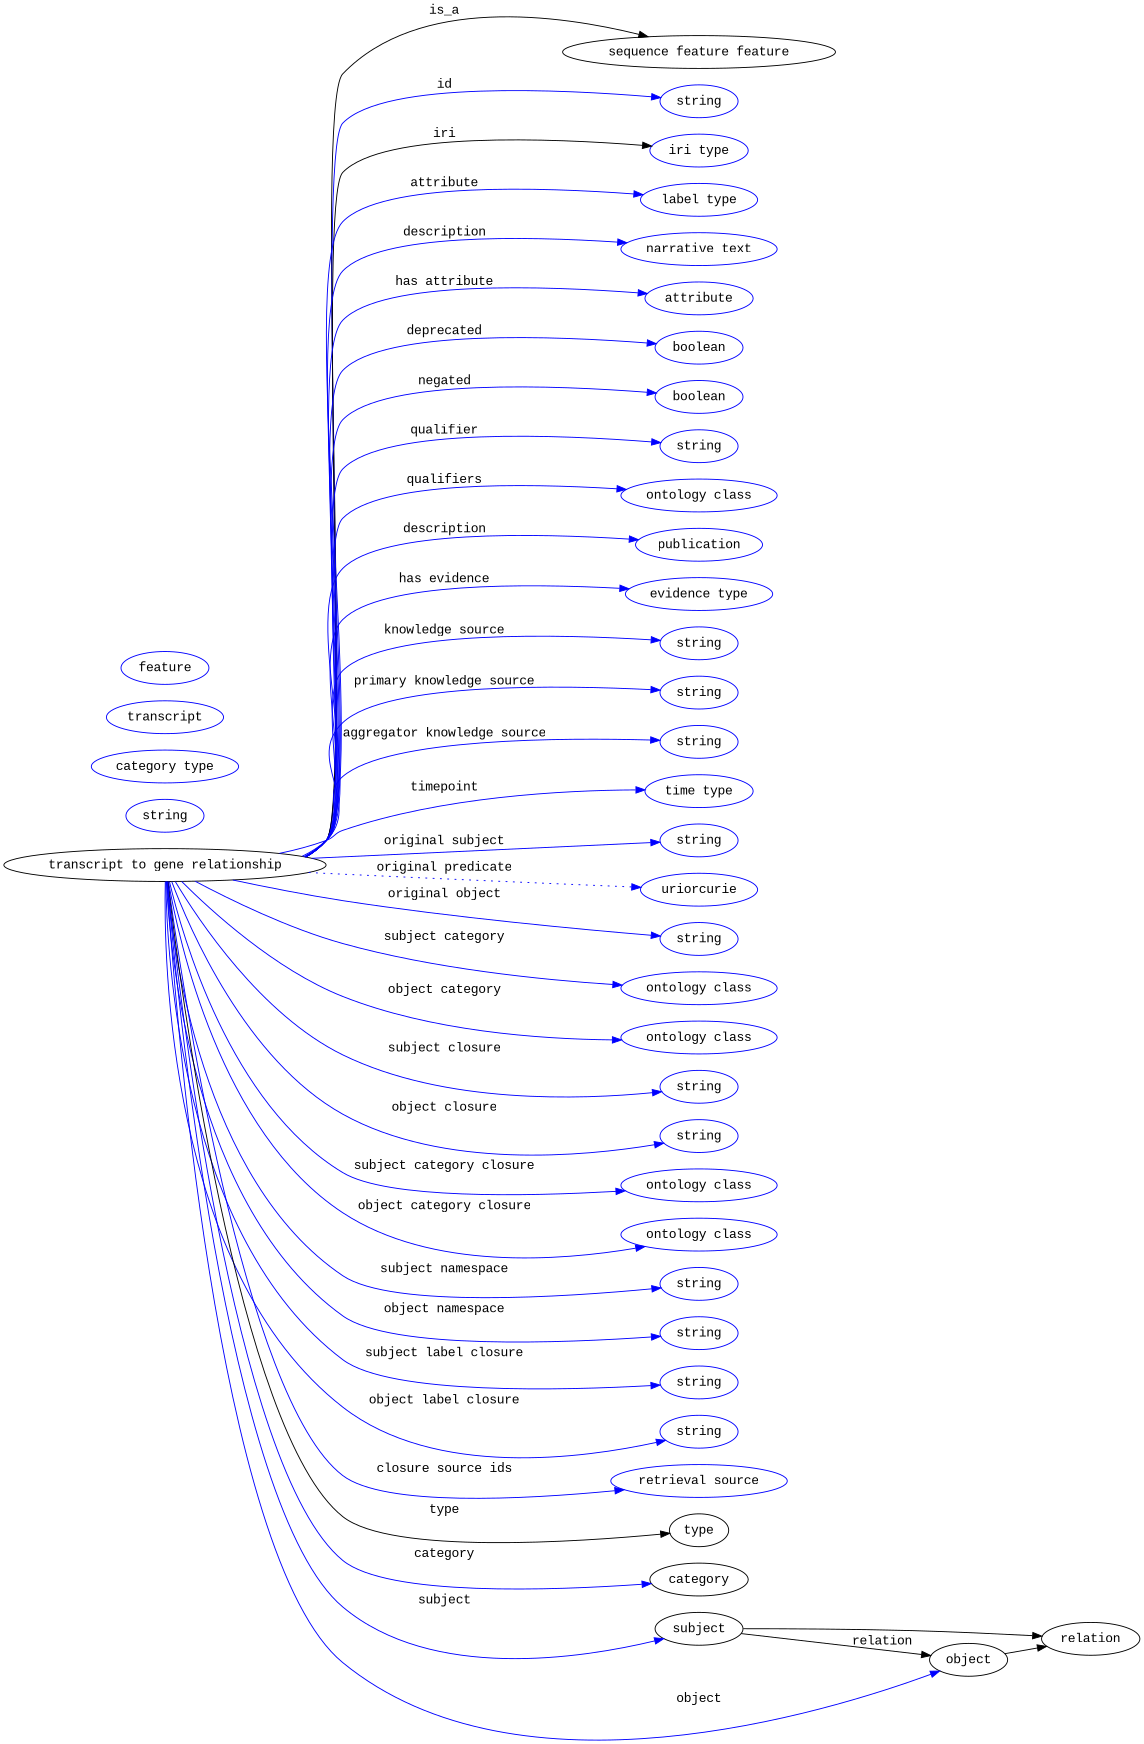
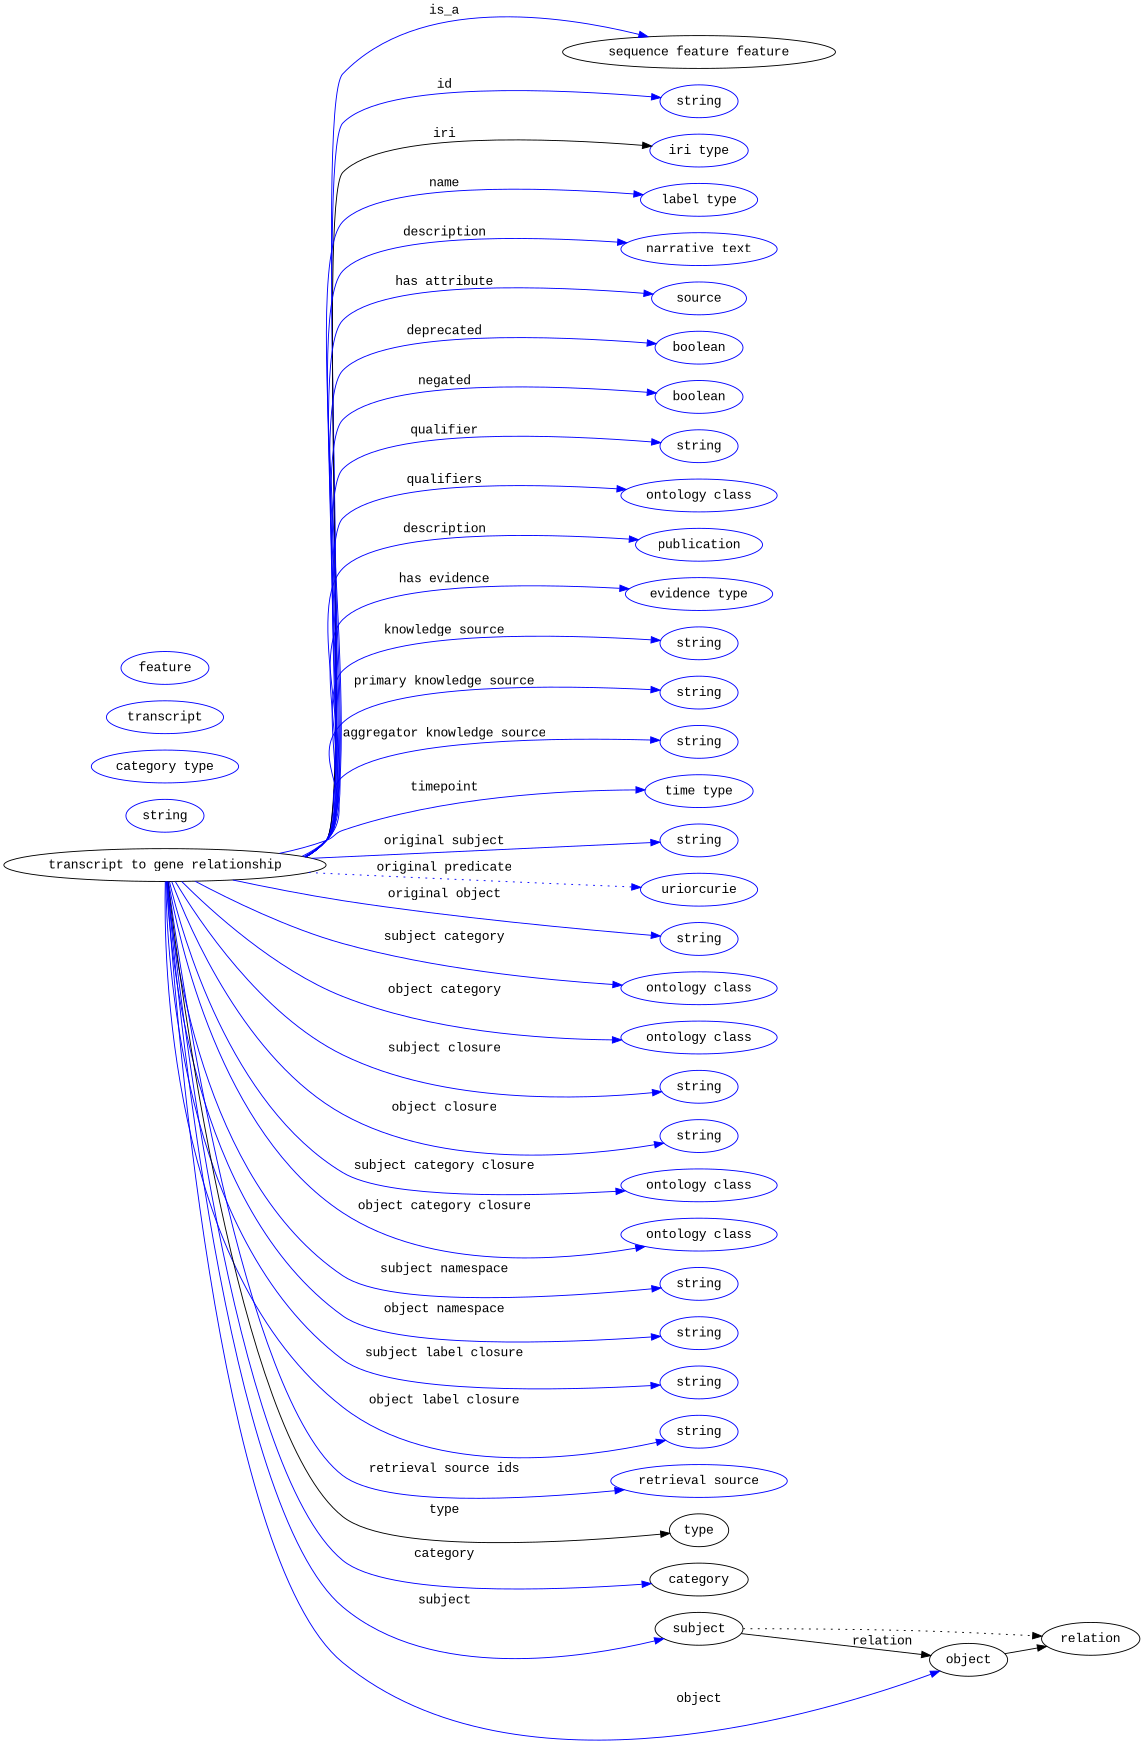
edge "transcript to gene relationship" -> "sequence feature feature": color black -> blue
edge "transcript to gene relationship" -> "label type": label "attribute" -> "name"
node "attribute": label "attribute" -> "source"
edge "transcript to gene relationship" -> "retrieval source": label "closure source ids" -> "retrieval source ids"
edge "subject" -> "relation": style solid -> dotted
